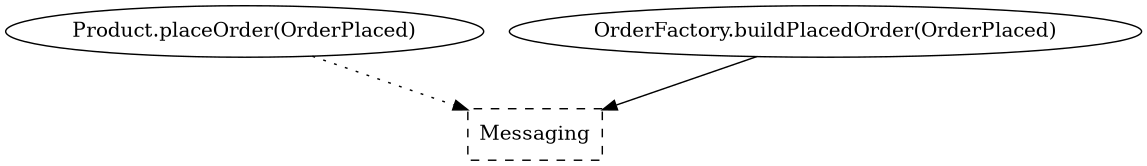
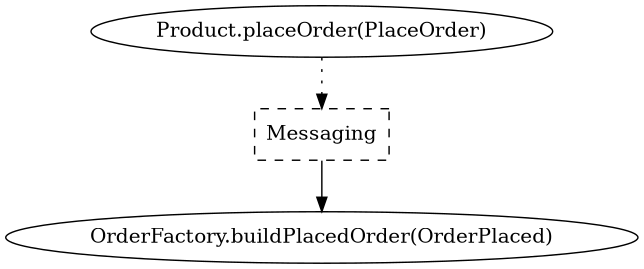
node "Product.placeOrder(OrderPlaced)": label "Product.placeOrder(OrderPlaced)" -> "Product.placeOrder(PlaceOrder)"
edge "OrderFactory.buildPlacedOrder(OrderPlaced)" -> "Messaging": reversed
